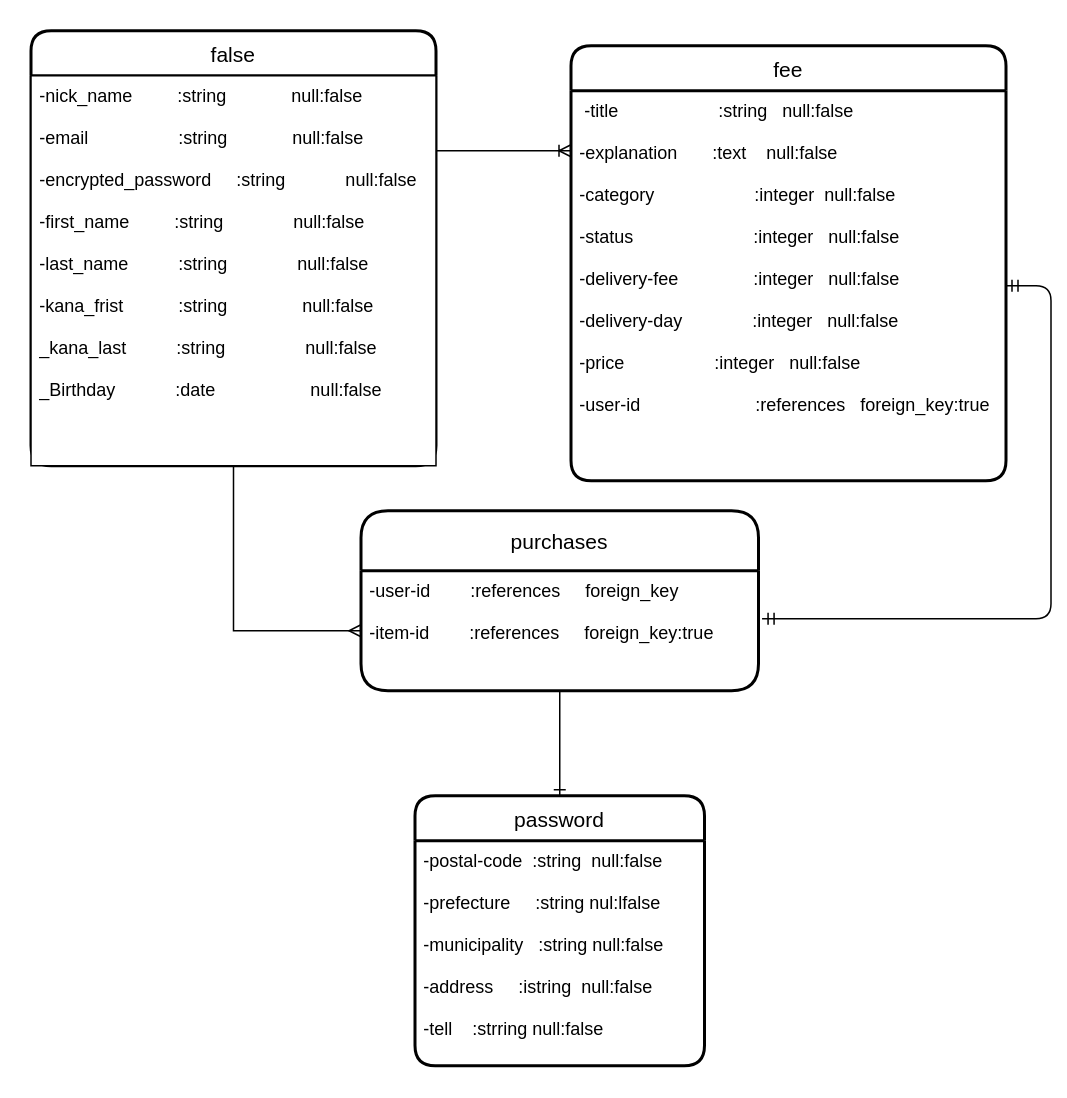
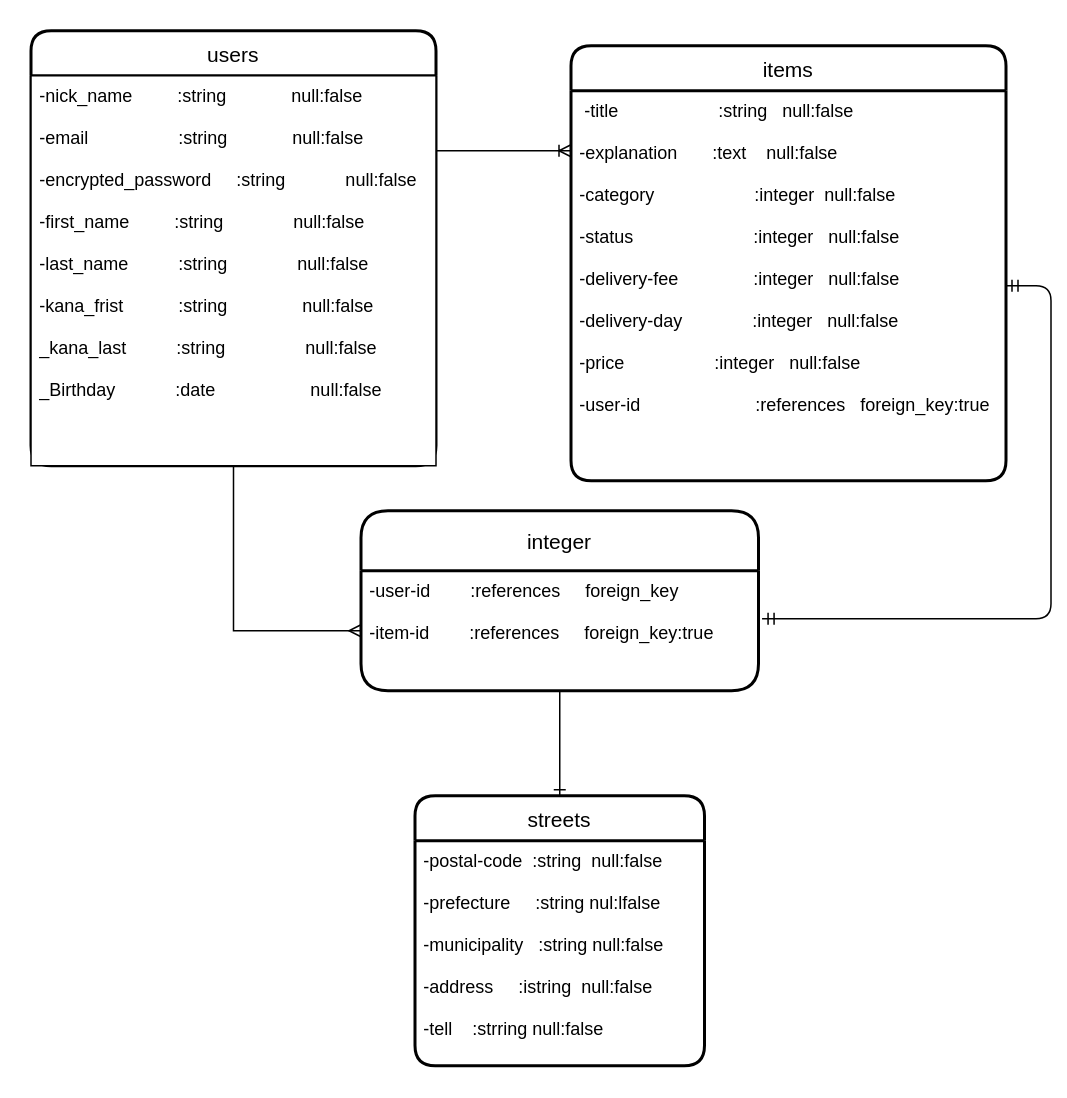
node "false": label "false" -> "users"
node "fee": label "fee" -> "items"
node "purchases": label "purchases" -> "integer"
node "password": label "password" -> "streets"
